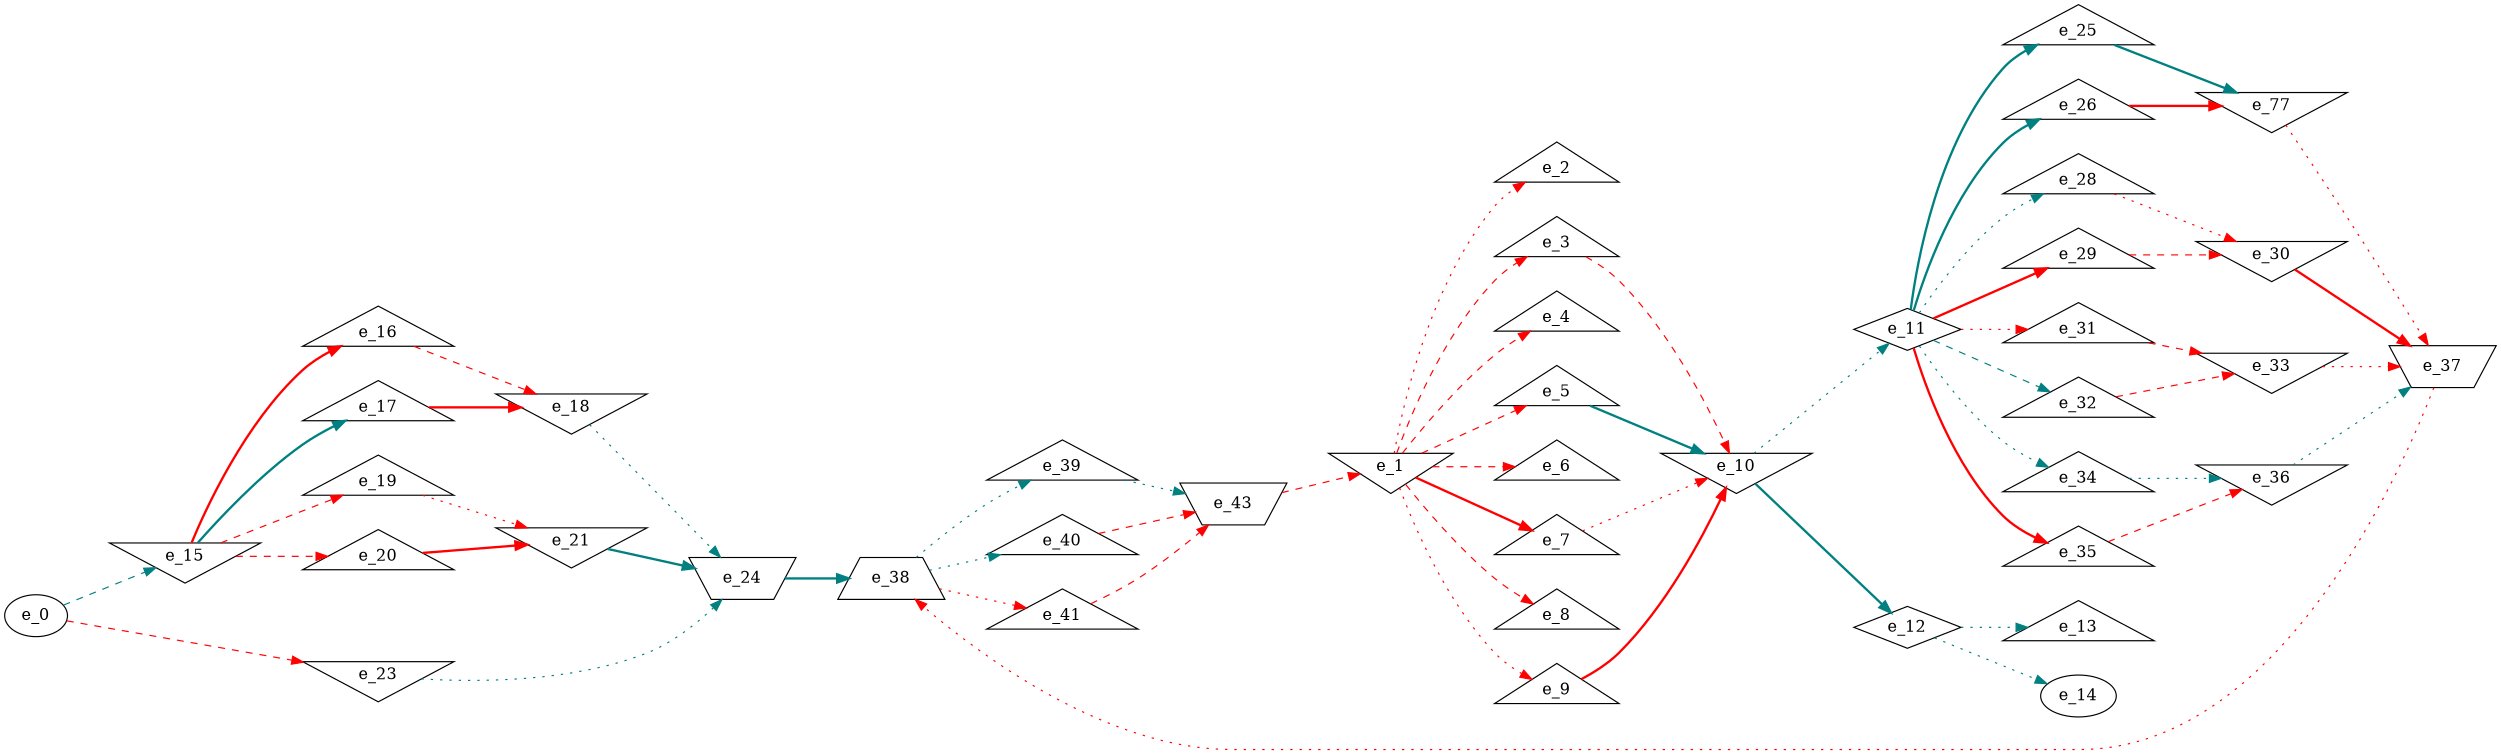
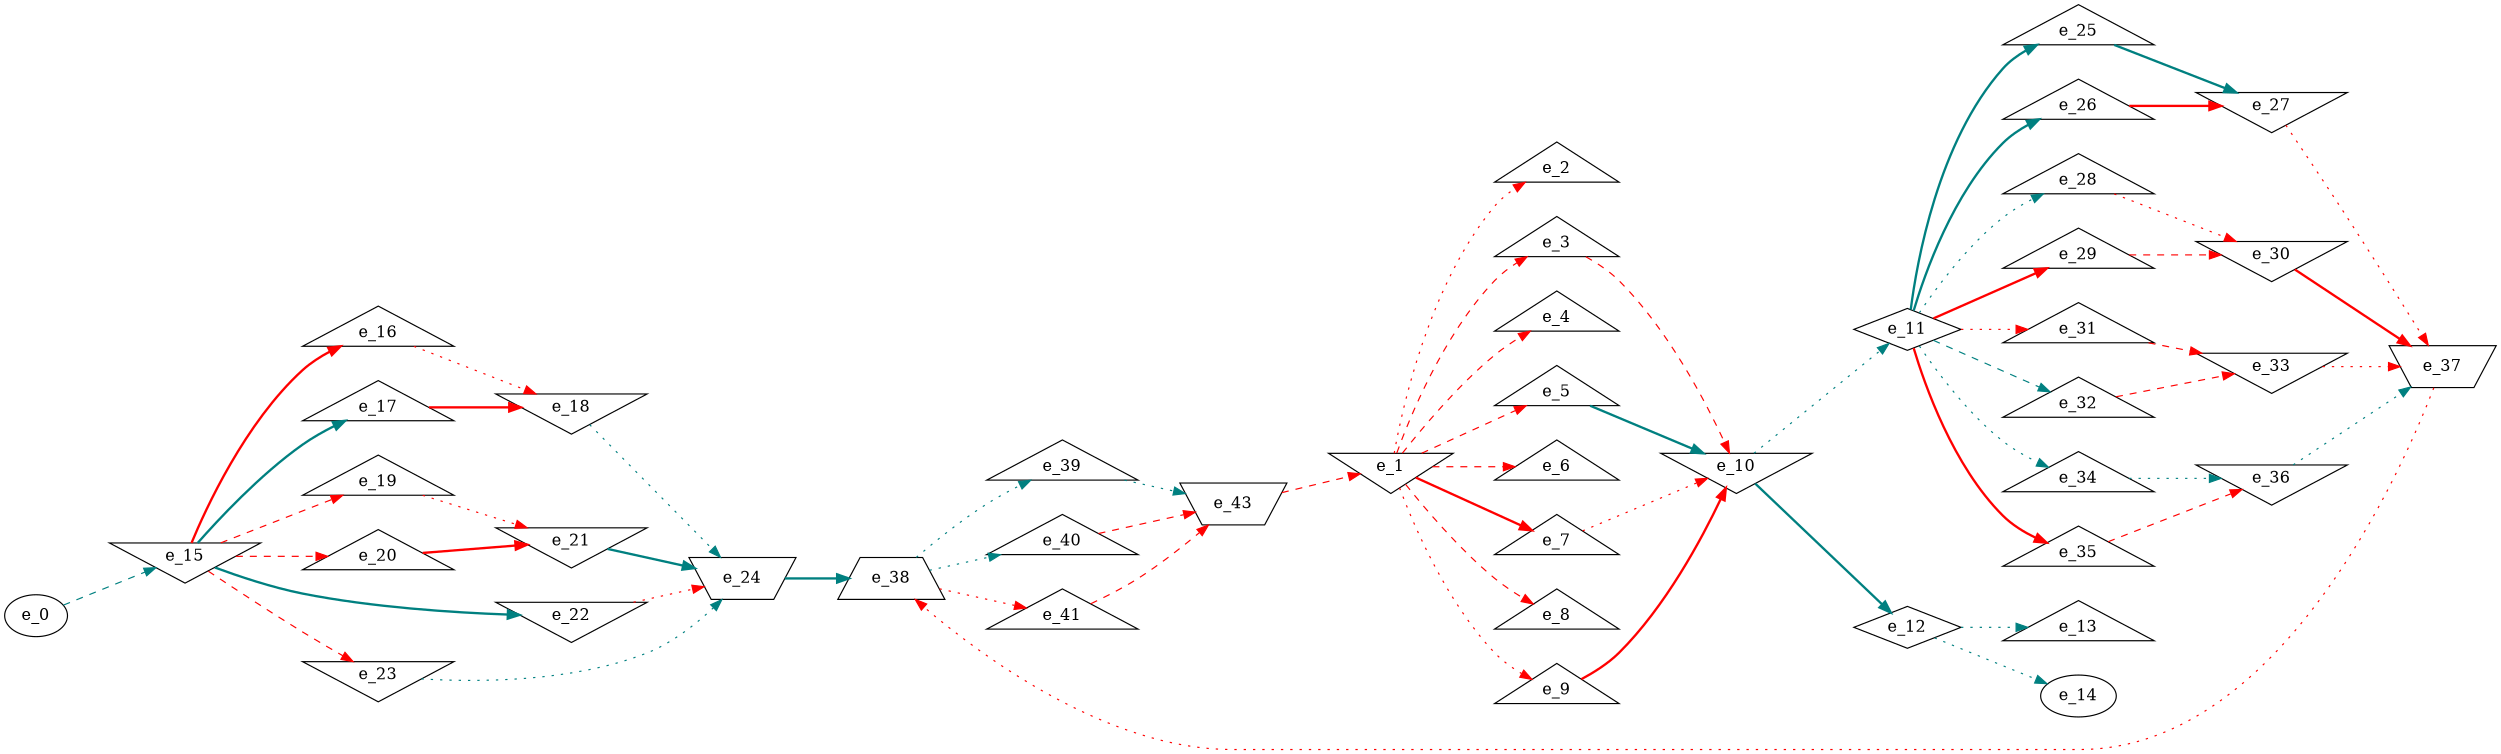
node "e_77": label "e_77" -> "e_27"
edge "e_16" -> "e_18": style dashed -> dotted
node "e_22": added
edge "e_0" -> "e_23": now "e_15" -> "e_23"
